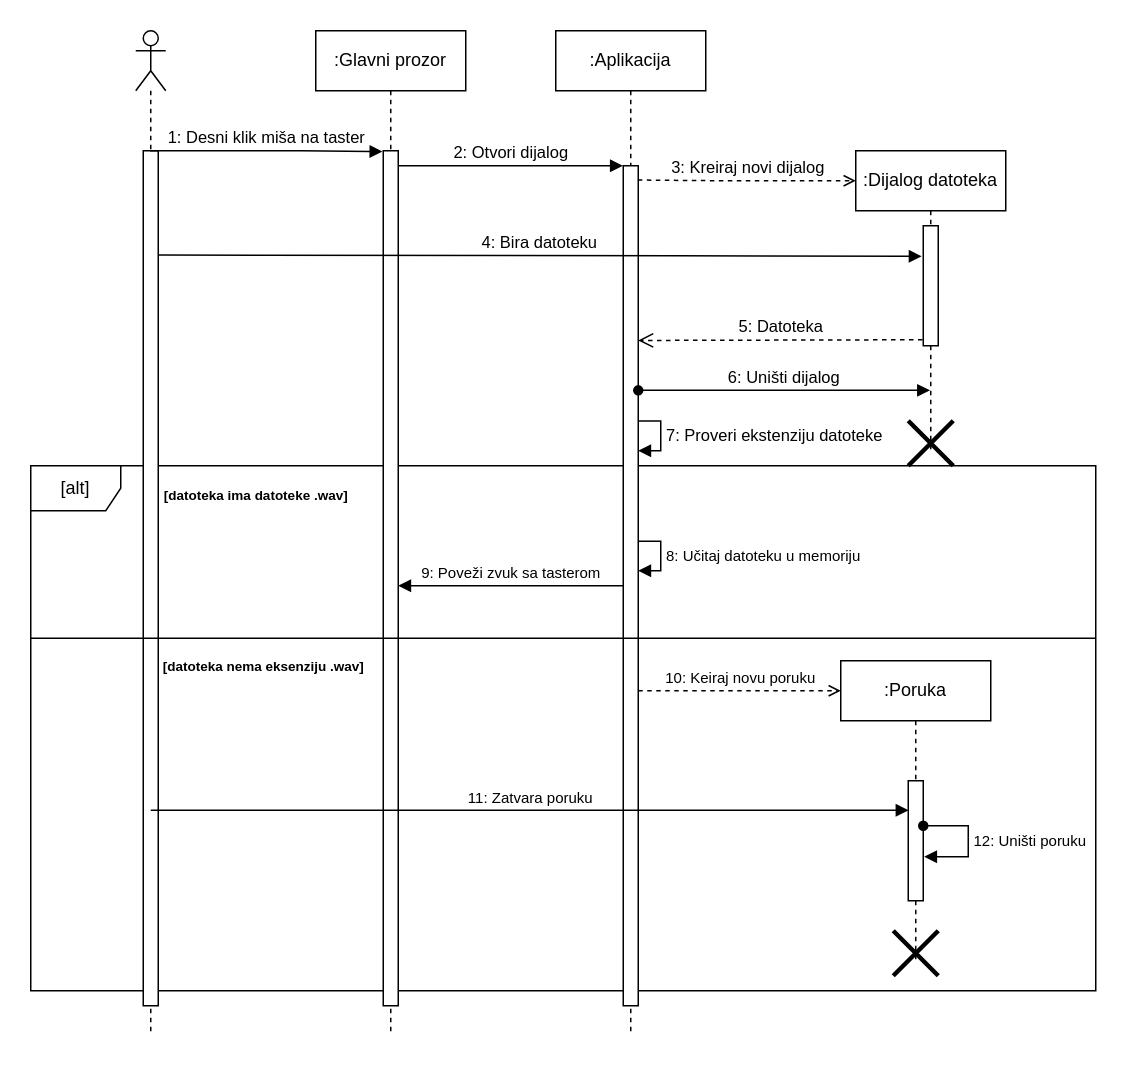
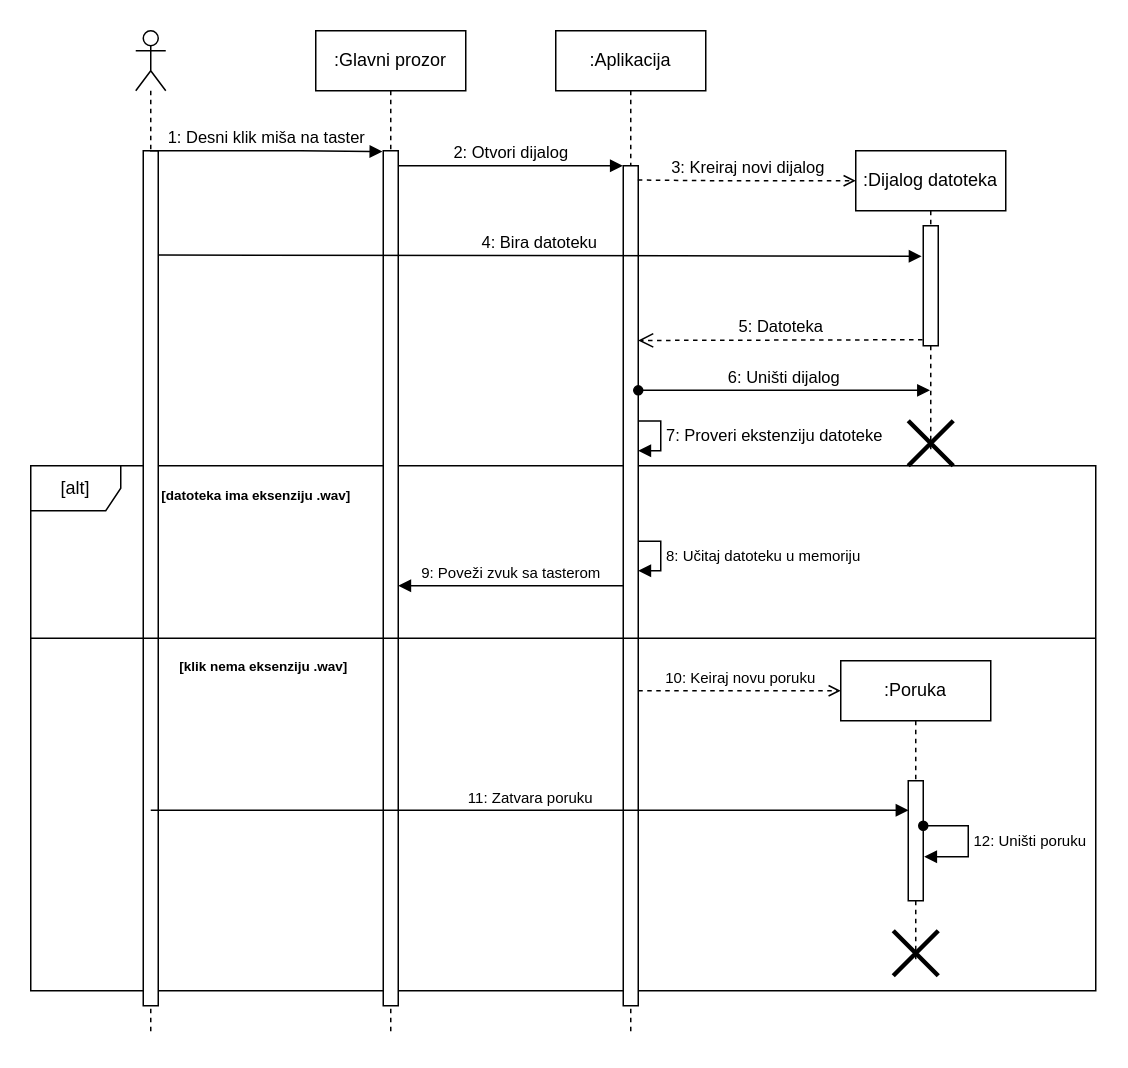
node "[datoteka ima datoteke .wav]": label "[datoteka ima datoteke .wav]" -> "[datoteka ima eksenziju .wav]"
node "[datoteka nema eksenziju .wav]": label "[datoteka nema eksenziju .wav]" -> "[klik nema eksenziju .wav]"
